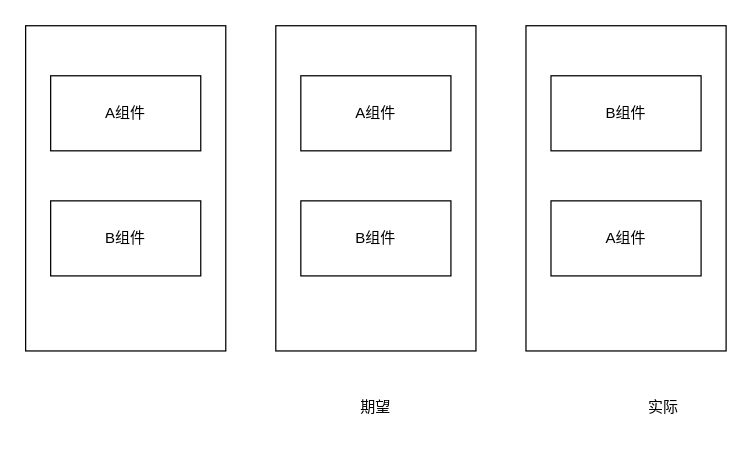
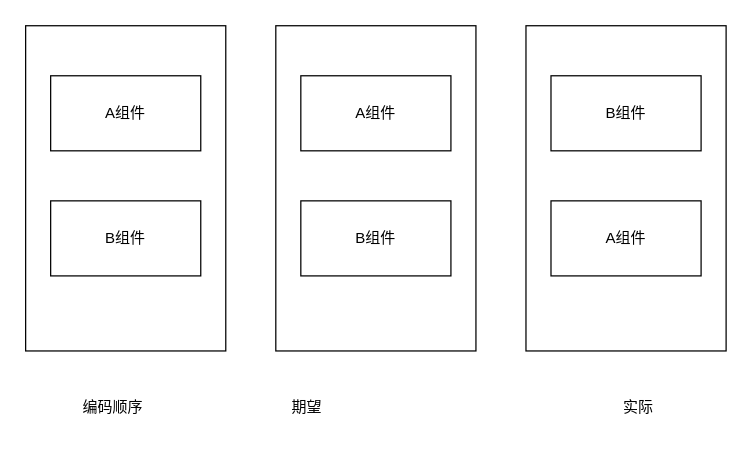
node "编码顺序": added
node "期望": moved (376, 407) -> (307, 407)
node "实际": moved (663, 407) -> (638, 407)
